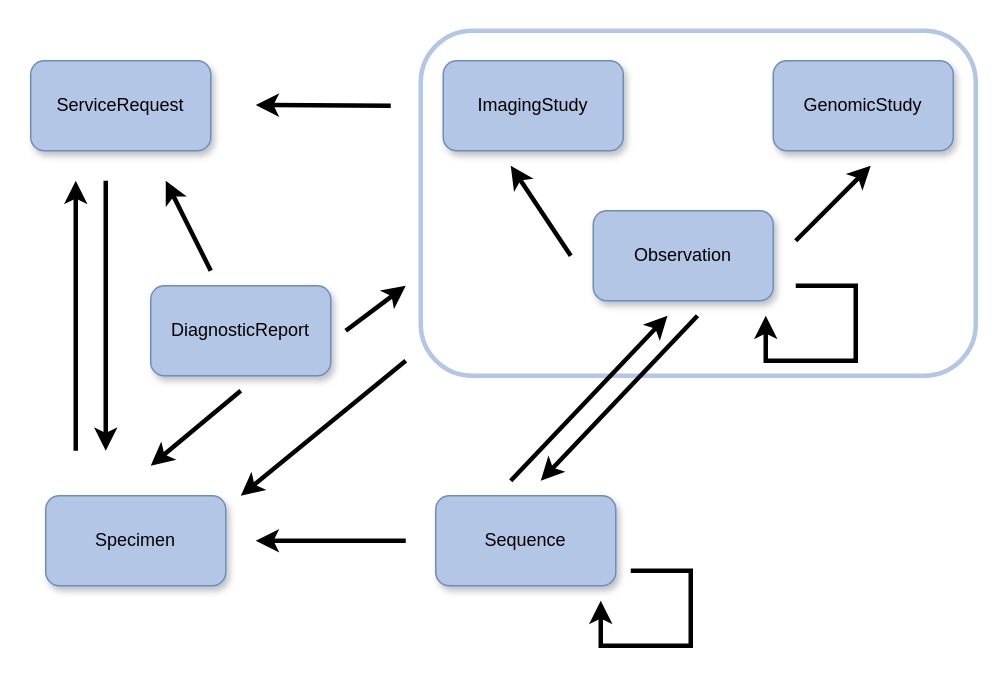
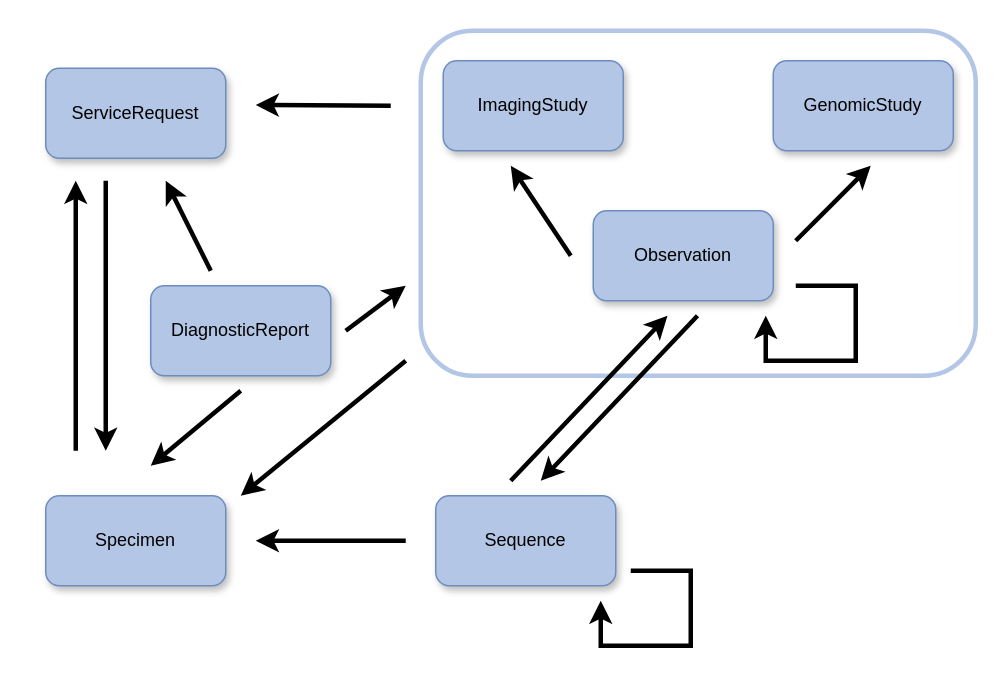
node "ServiceRequest": moved (121, 106) -> (136, 113)
